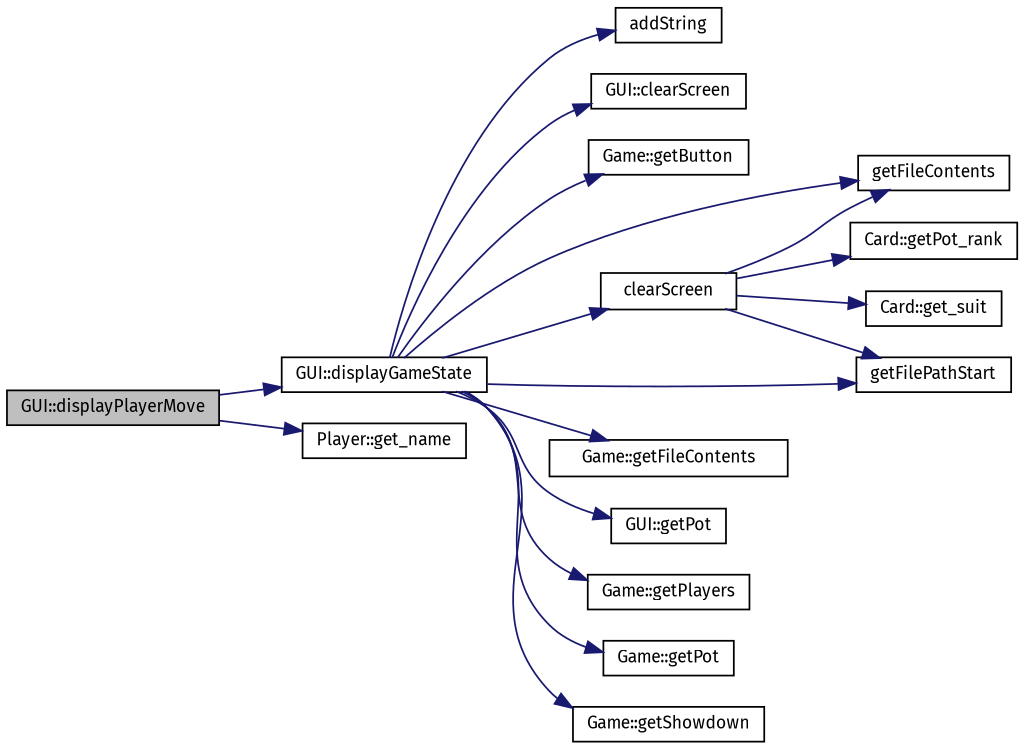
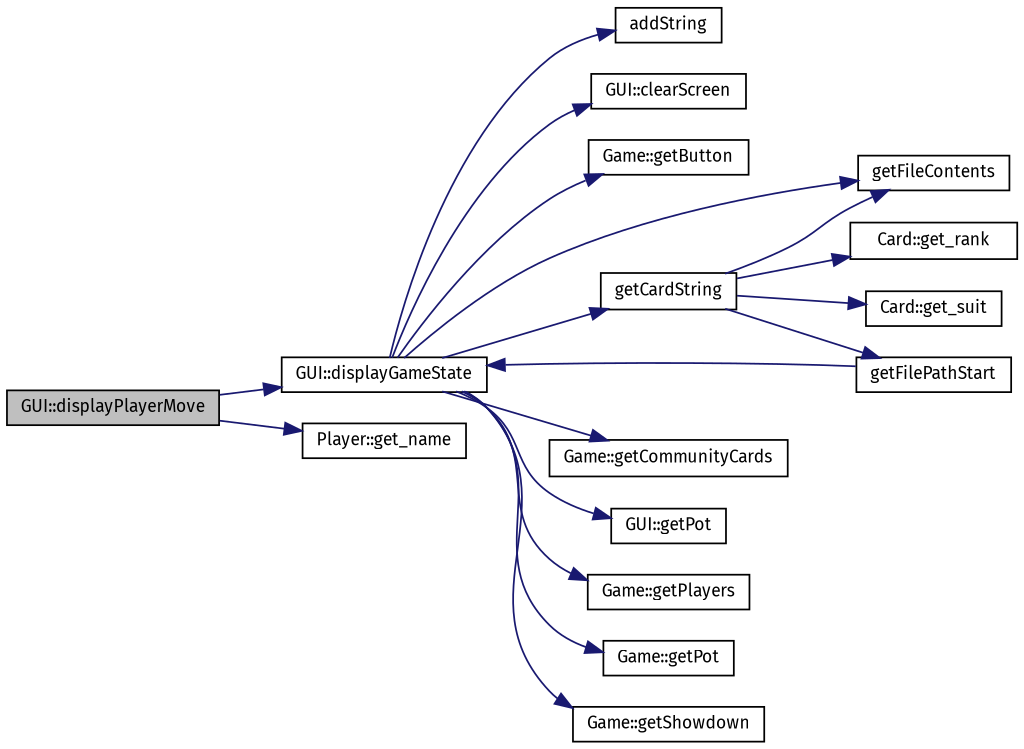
node "Card::getPot_rank": label "Card::getPot_rank" -> "Card::get_rank"
node "clearScreen": label "clearScreen" -> "getCardString"
edge "GUI::displayGameState" -> "getFilePathStart": reversed
node "Game::getFileContents": label "Game::getFileContents" -> "Game::getCommunityCards"
